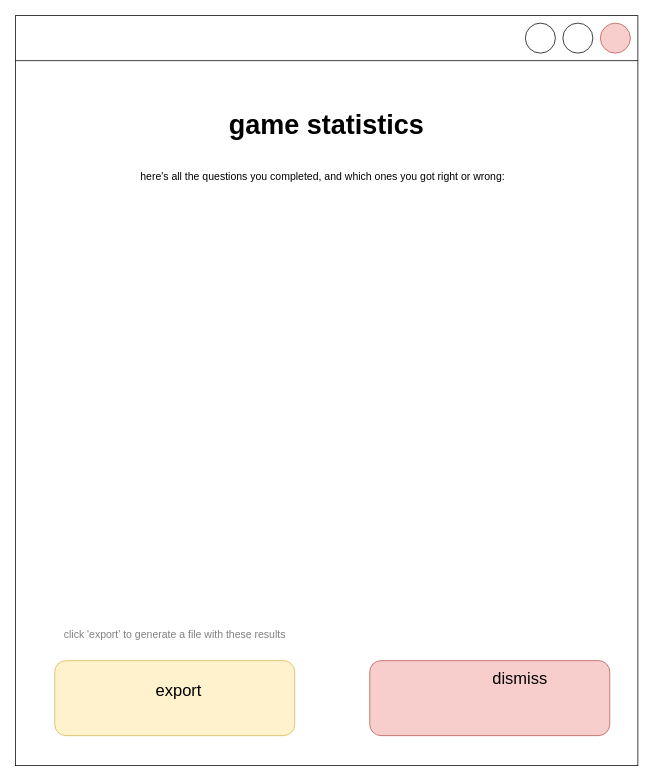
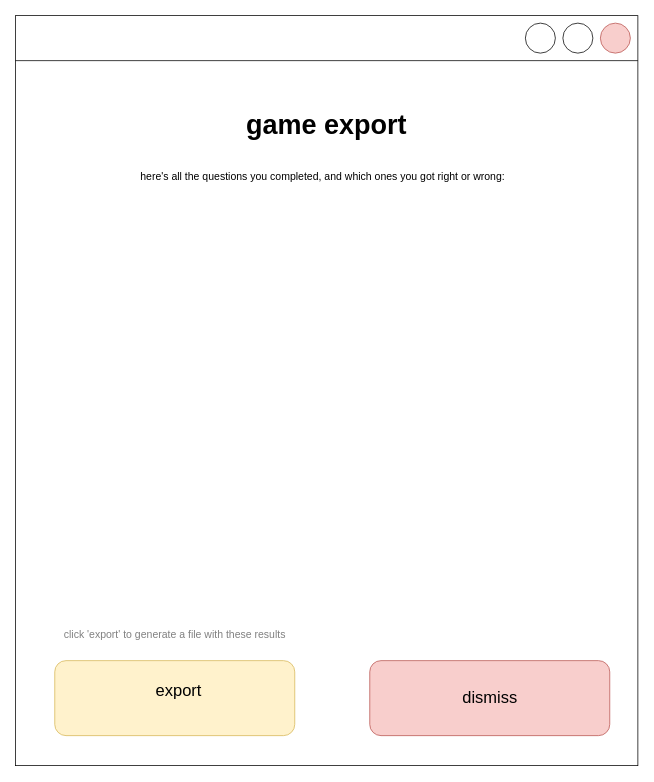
node "game statistics": label "game statistics" -> "game export"
node "dismiss": moved (520, 679) -> (490, 698)
